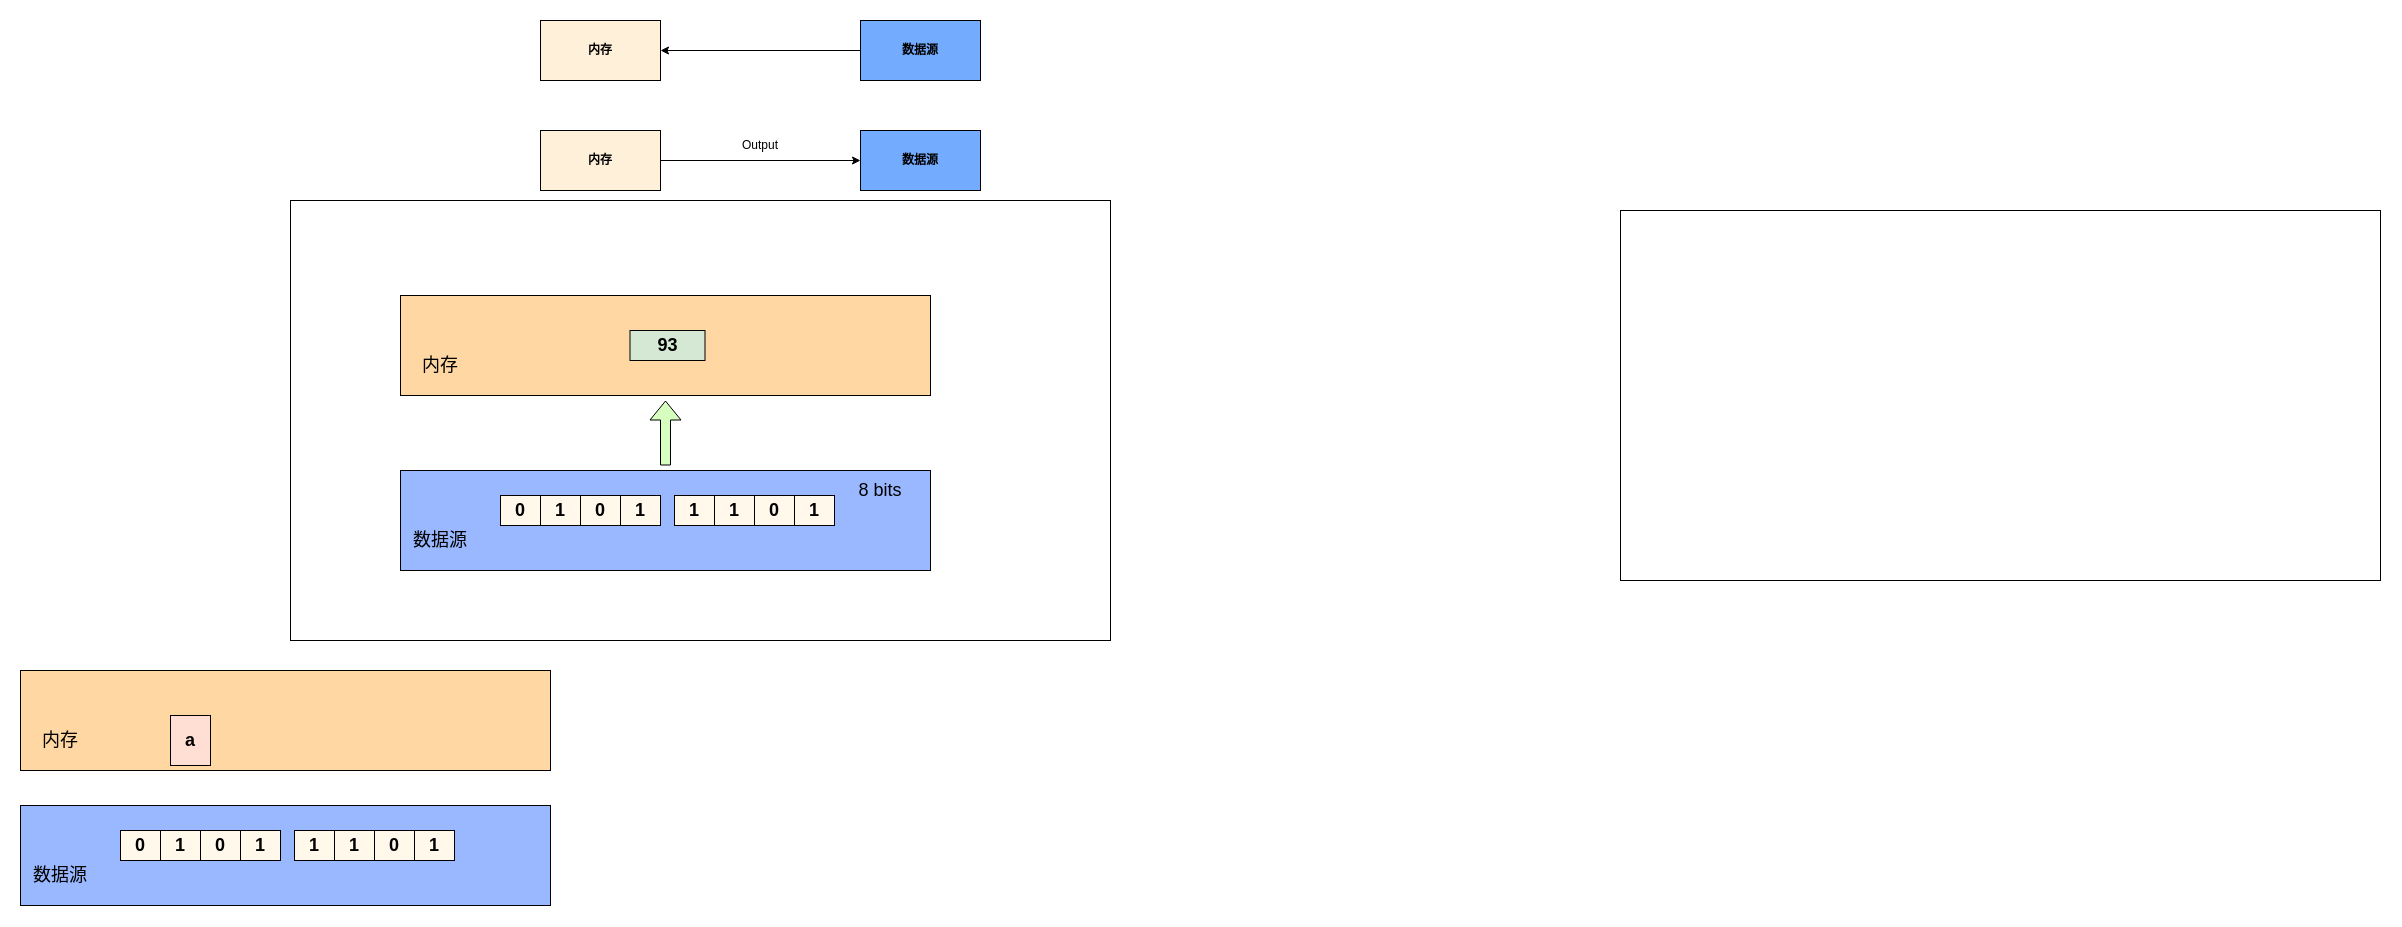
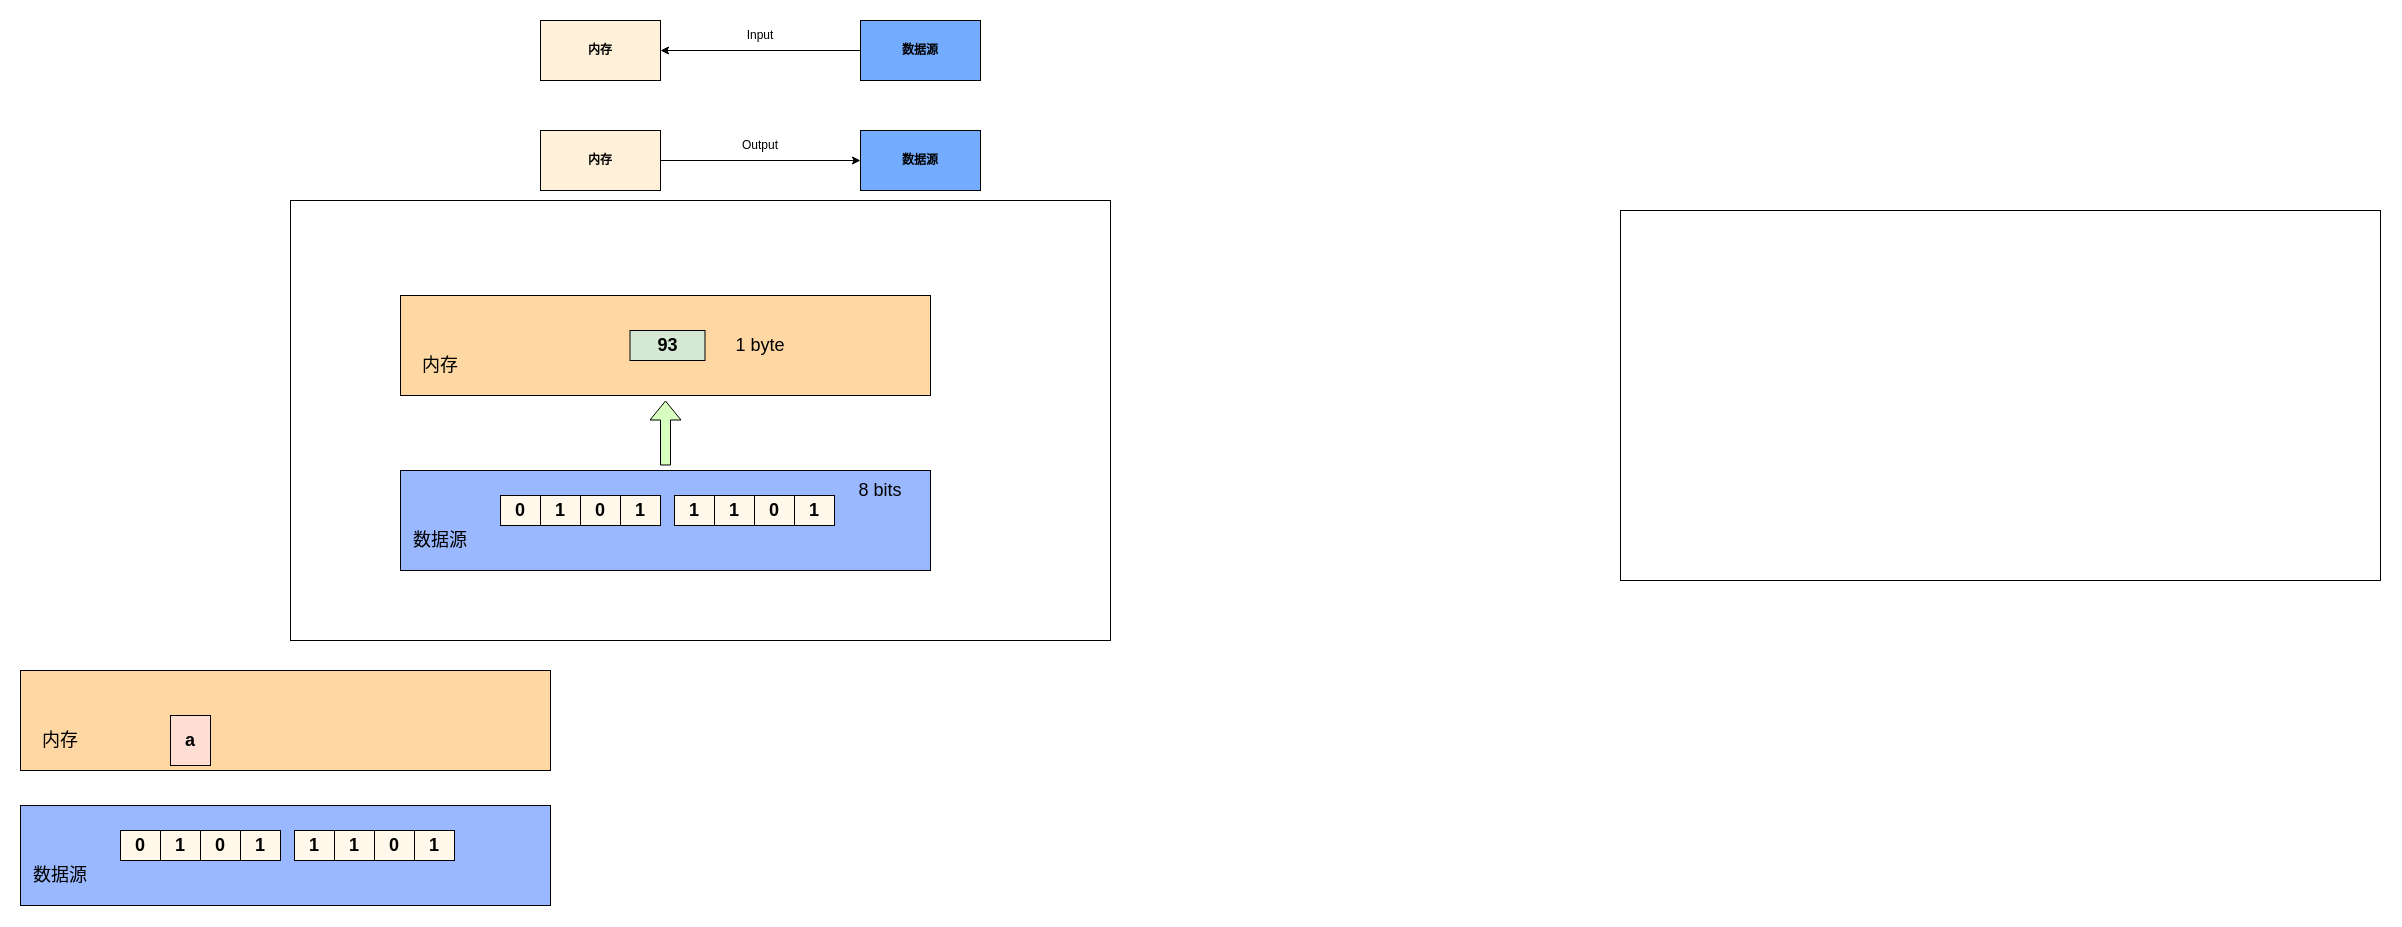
node "Input": added
node "1 byte": added
